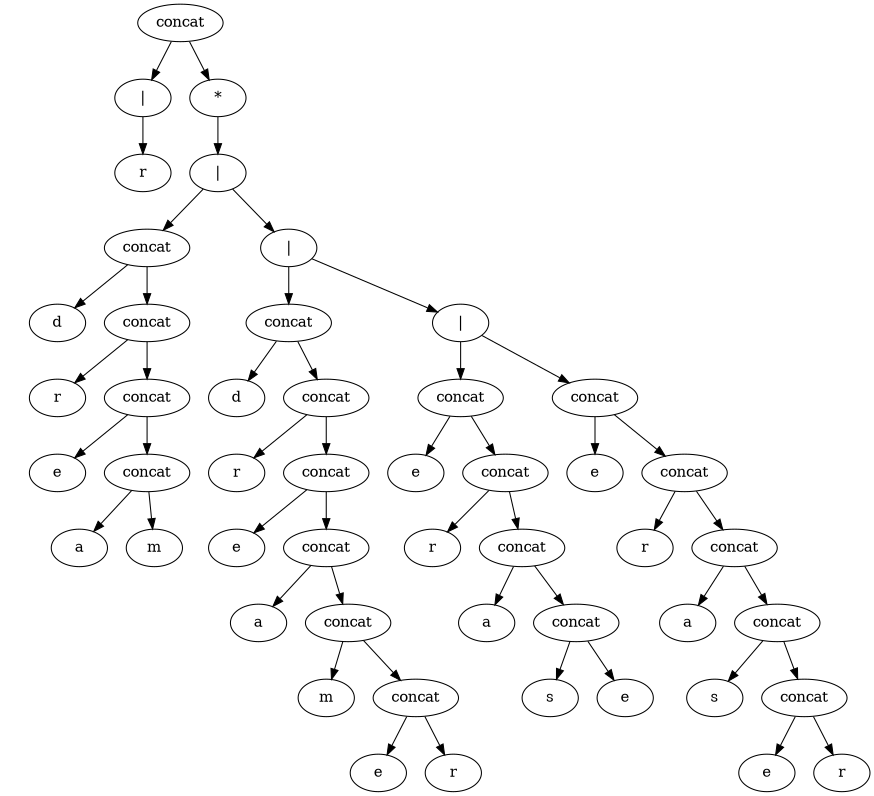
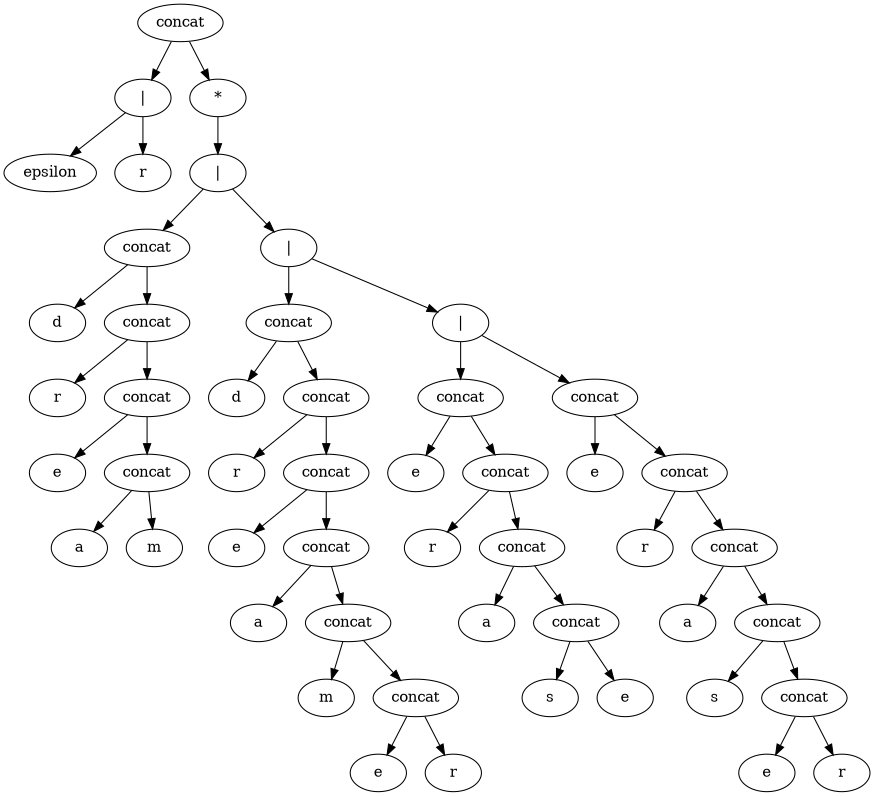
node "epsilon": added
